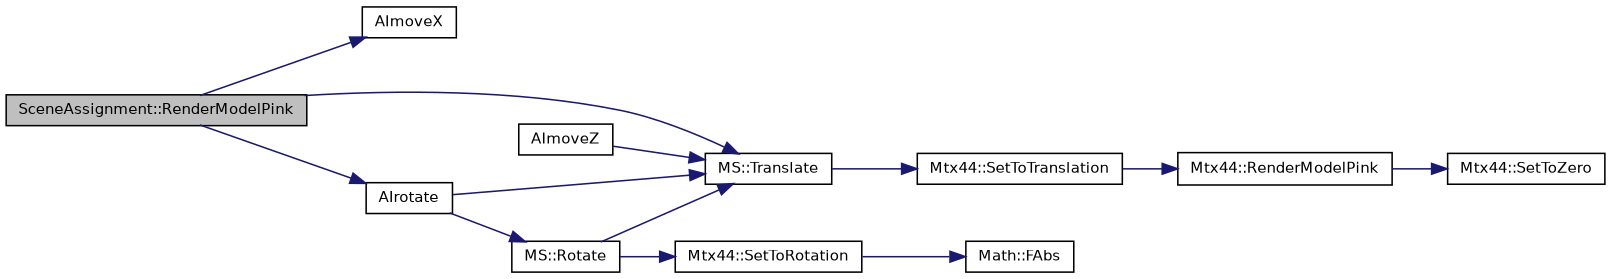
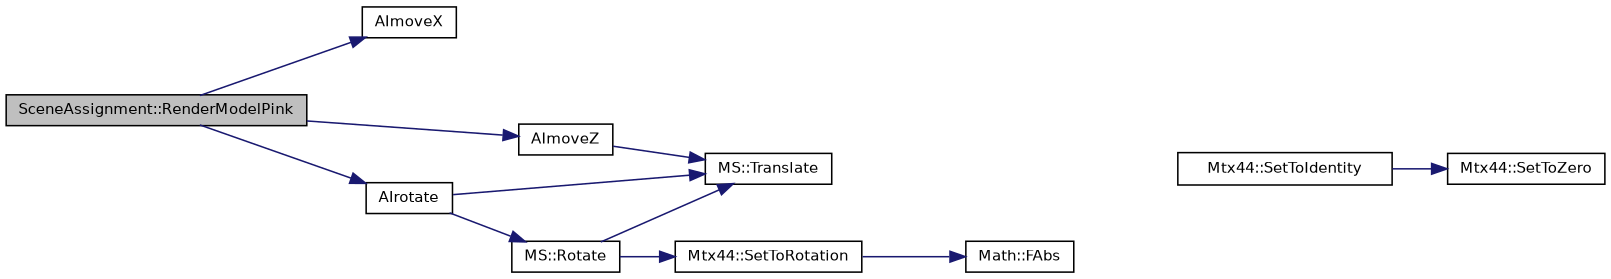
edge "SceneAssignment::RenderModelPink" -> "MS::Translate": now "SceneAssignment::RenderModelPink" -> "AImoveZ"
node "Mtx44::SetToTranslation": removed
node "Mtx44::RenderModelPink": label "Mtx44::RenderModelPink" -> "Mtx44::SetToIdentity"
